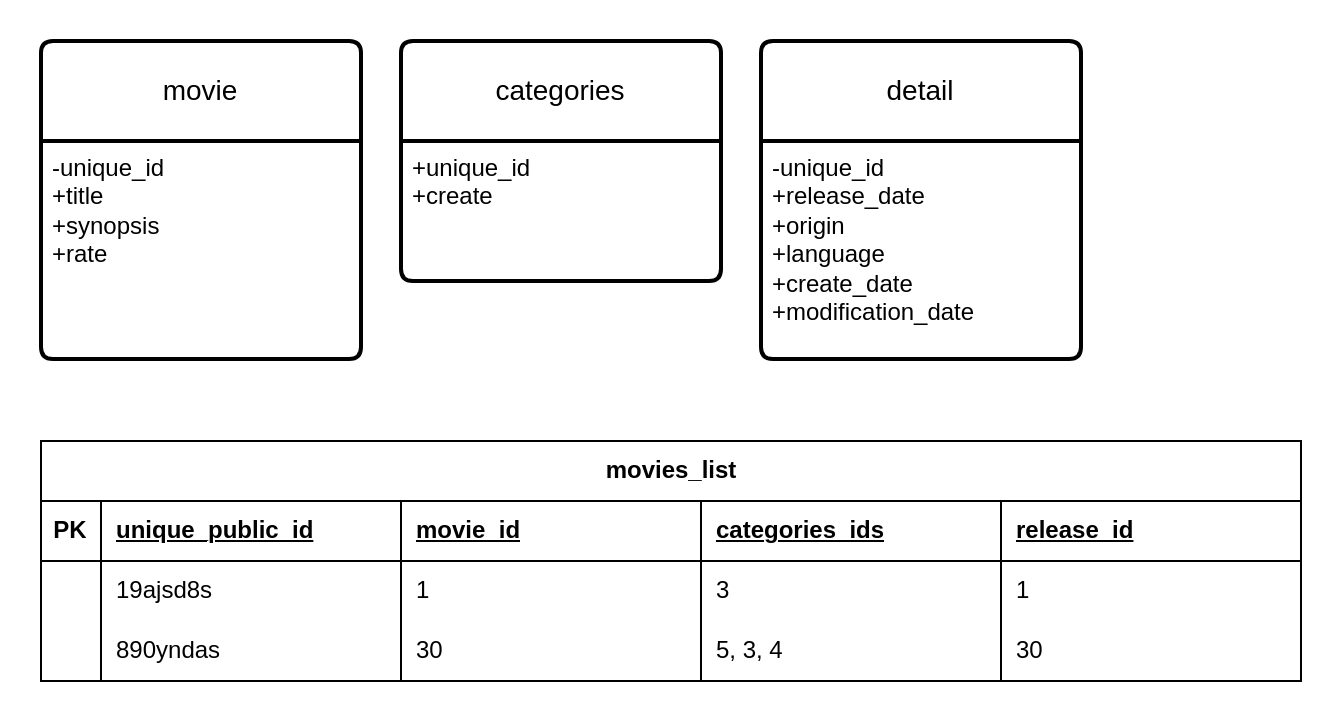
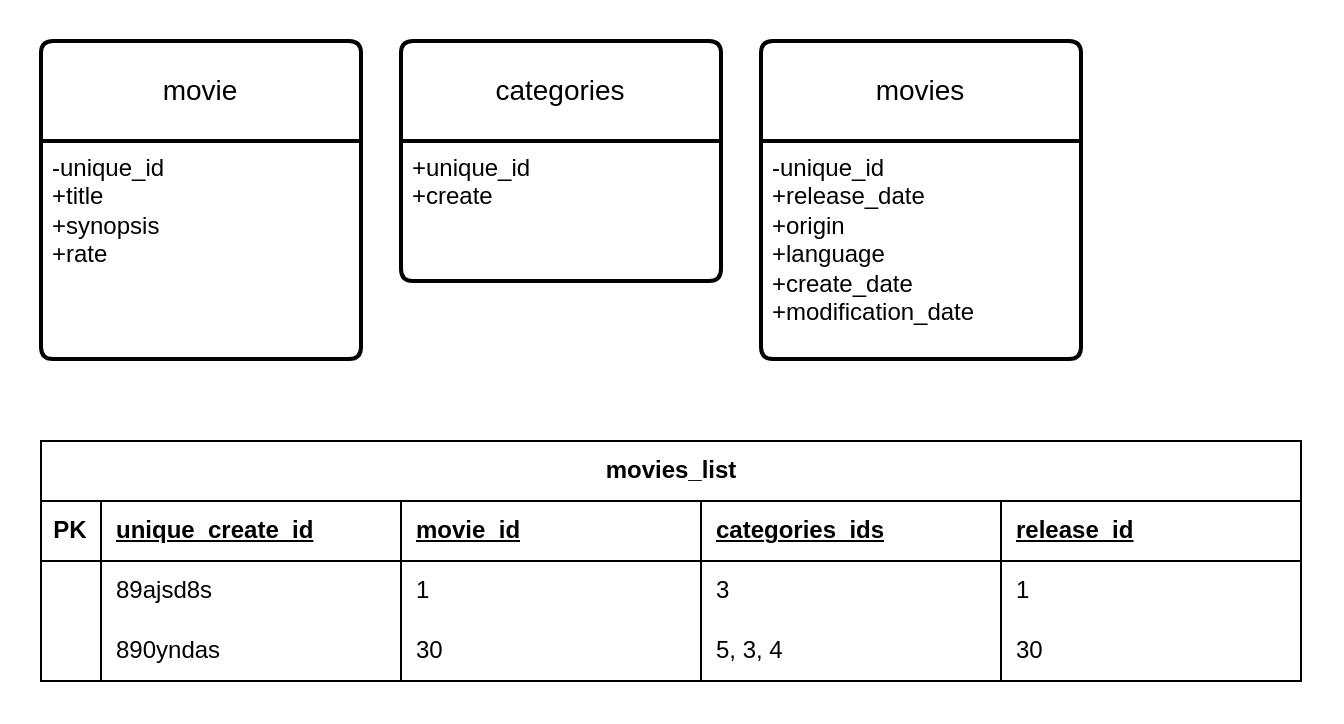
node "detail": label "detail" -> "movies"
node "unique_public_id": label "unique_public_id" -> "unique_create_id"
node "19ajsd8s": label "19ajsd8s" -> "89ajsd8s"
